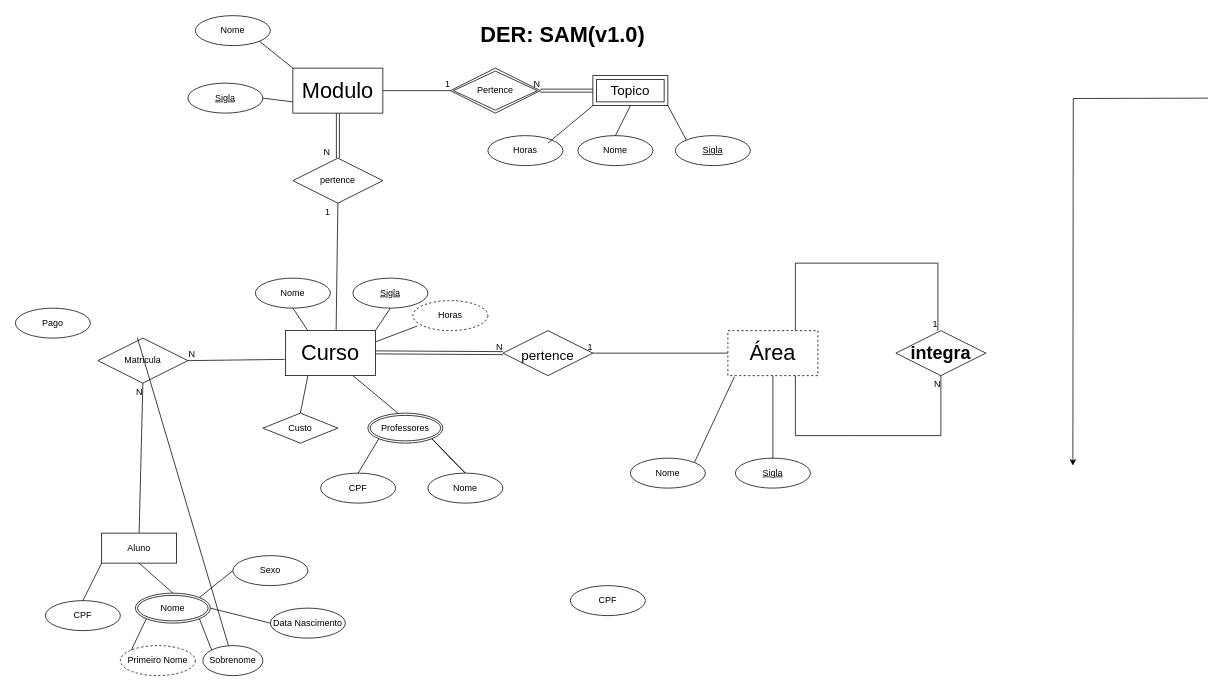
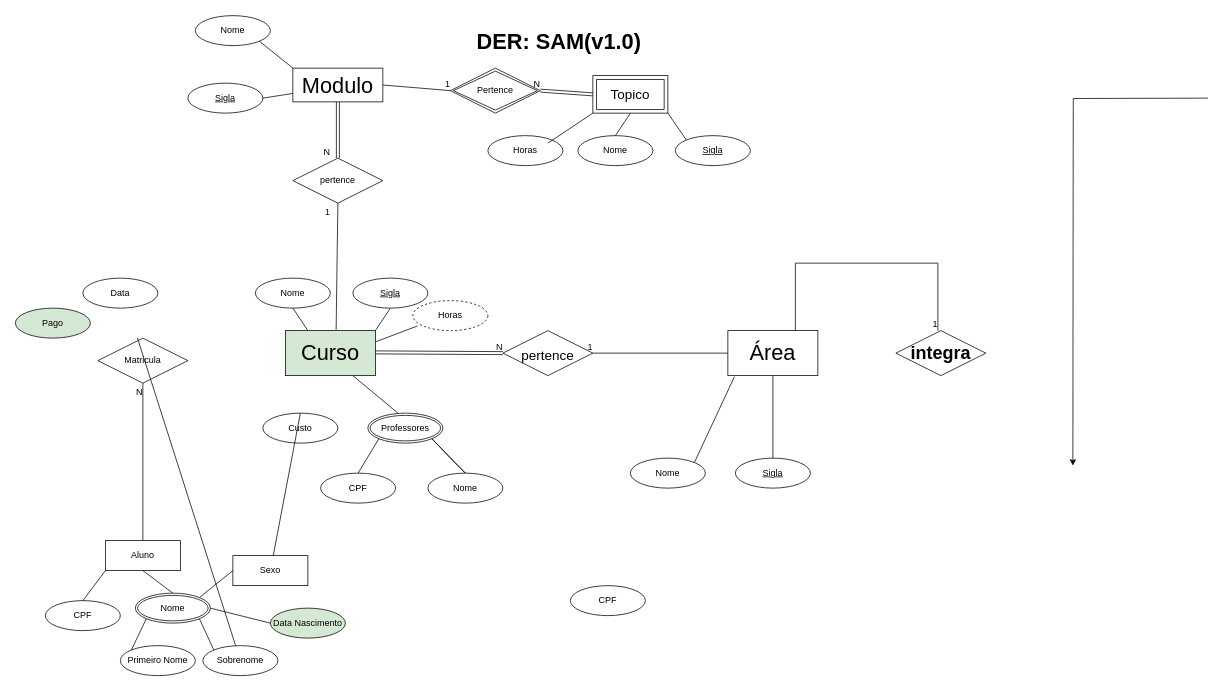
node "DER: SAM(v1.0)": moved (563, 34) -> (559, 42)
node "Modulo": size 90x45 -> 90x34
node "Topico": size 75x30 -> 75x38
node "Data": added
node "Pago": fillcolor #ffffff -> #d5e8d4
node "Curso": fillcolor #ffffff -> #d5e8d4
node "Área": style dashed -> solid
edge "Curso" -- "Matricula": removed, label "N"
edge "Curso" -- "Custo": now "Sexo" -- "Custo"
node "Custo": shape diamond -> ellipse
edge "Área" -- "integra": removed, label "N"
node "Aluno": moved (139, 548) -> (143, 555)
node "Sexo": shape ellipse -> rectangle
node "Data Nascimento": fillcolor #ffffff -> #d5e8d4
node "Primeiro Nome": style dashed -> solid
node "Sobrenome": size 60x30 -> 75x30
